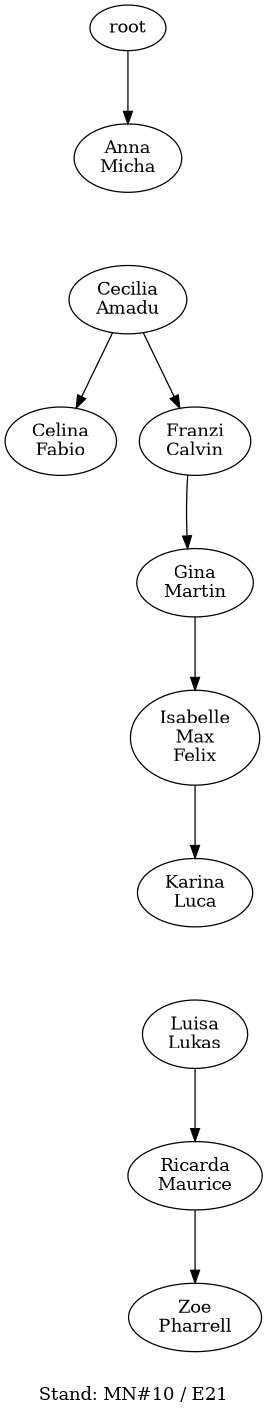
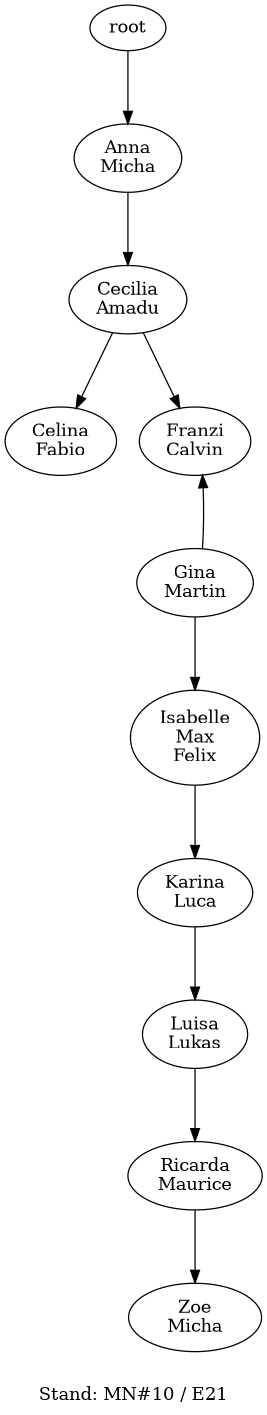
edge "Anna Micha" -> "Cecilia Amadu": added
edge "Franzi Calvin" -> "Gina Martin": reversed
edge "Karina Luca" -> "Luisa Lukas": added
node "Zoe Pharrell": label "Zoe Pharrell" -> "Zoe Micha"
